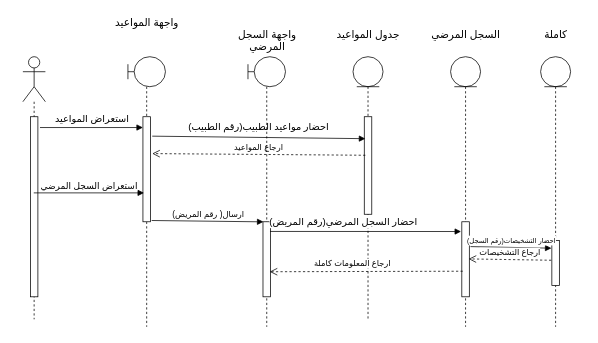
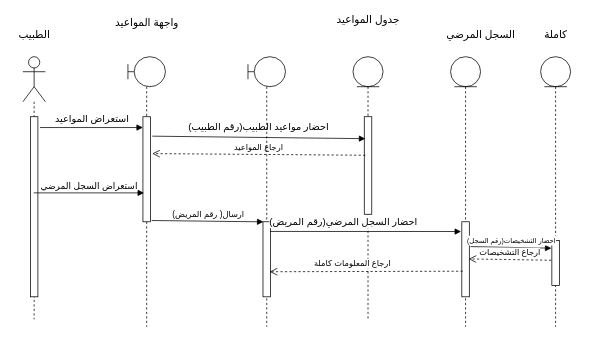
node "الطبيب": added
node "واجهة السجل المرضي": removed
node "جدول المواعيد": moved (368, 34) -> (368, 19)
node "السجل المرضي": moved (465, 34) -> (480, 34)
